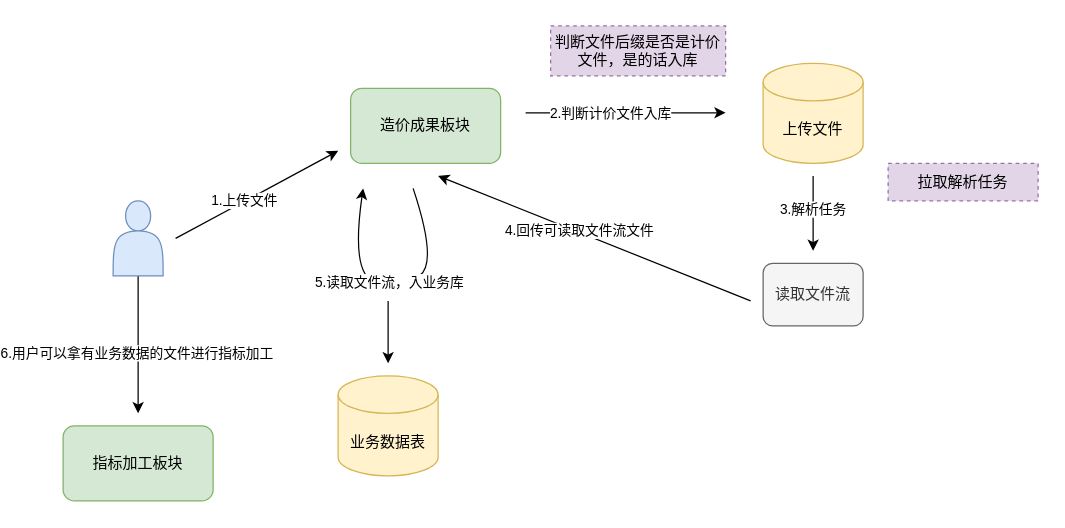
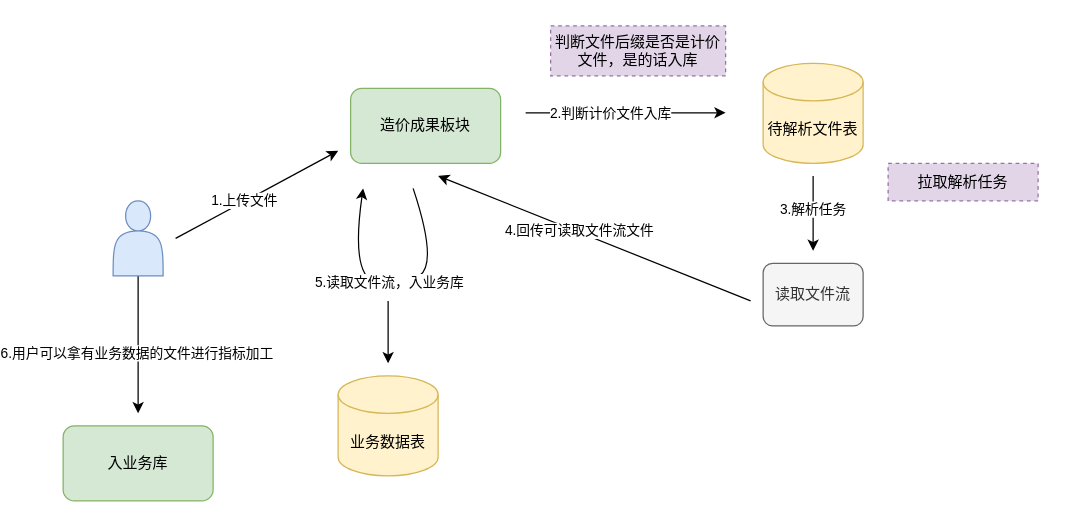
node "上传文件": label "上传文件" -> "待解析文件表"
node "指标加工板块": label "指标加工板块" -> "入业务库"
